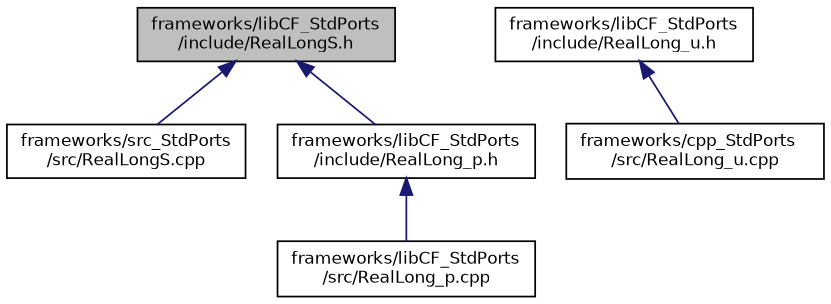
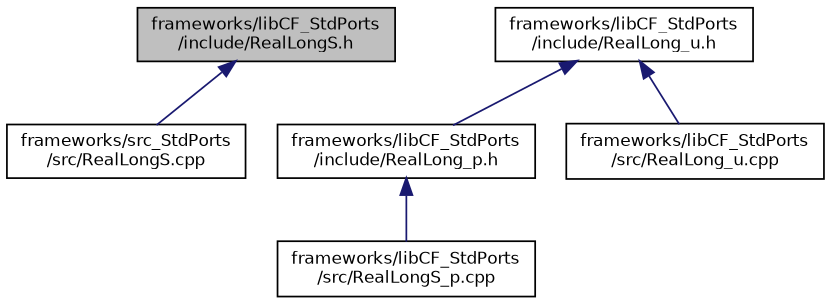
edge "frameworks/libCF_StdPorts /include/RealLong_p.h" -> "frameworks/libCF_StdPorts /include/RealLongS.h": now "frameworks/libCF_StdPorts /include/RealLong_p.h" -> "frameworks/libCF_StdPorts /include/RealLong_u.h"
node "frameworks/cpp_StdPorts /src/RealLong_u.cpp": label "frameworks/cpp_StdPorts /src/RealLong_u.cpp" -> "frameworks/libCF_StdPorts /src/RealLong_u.cpp"
node "frameworks/libCF_StdPorts /src/RealLong_p.cpp": label "frameworks/libCF_StdPorts /src/RealLong_p.cpp" -> "frameworks/libCF_StdPorts /src/RealLongS_p.cpp"
